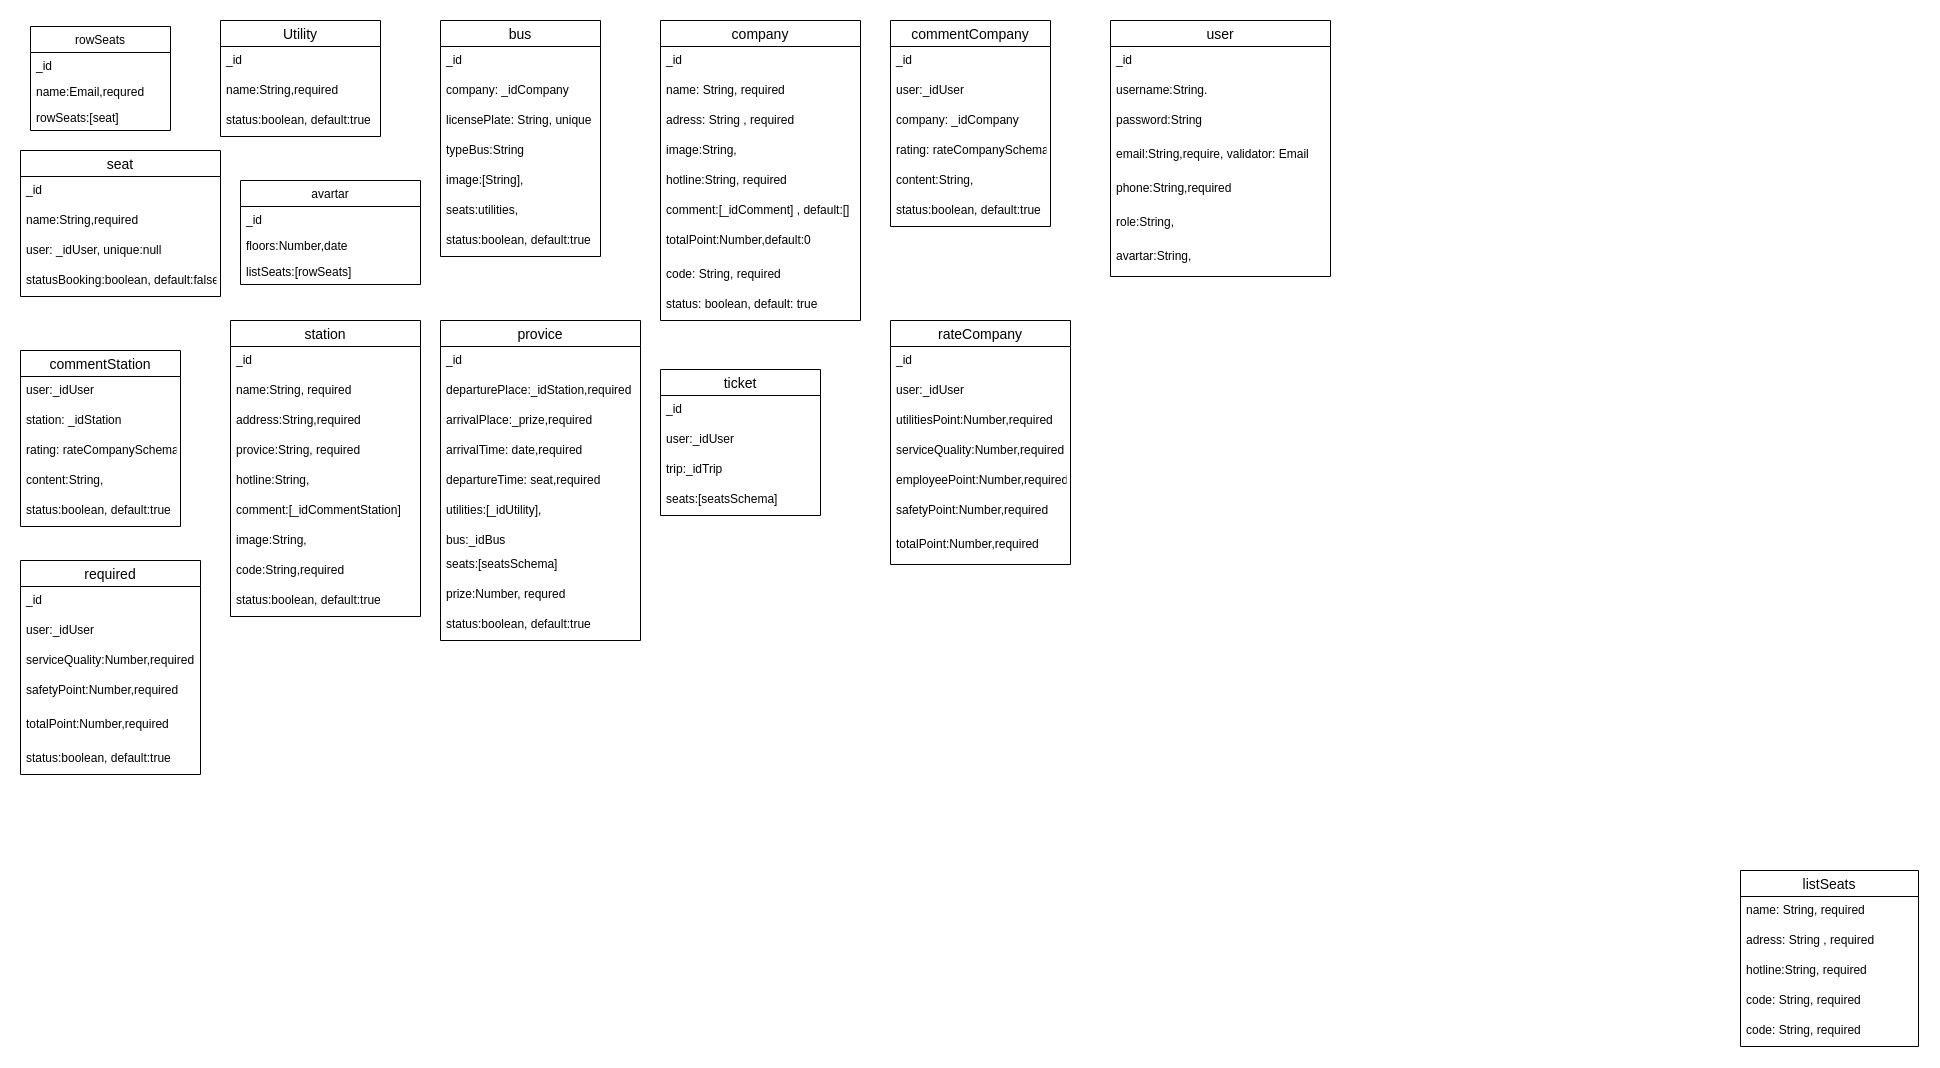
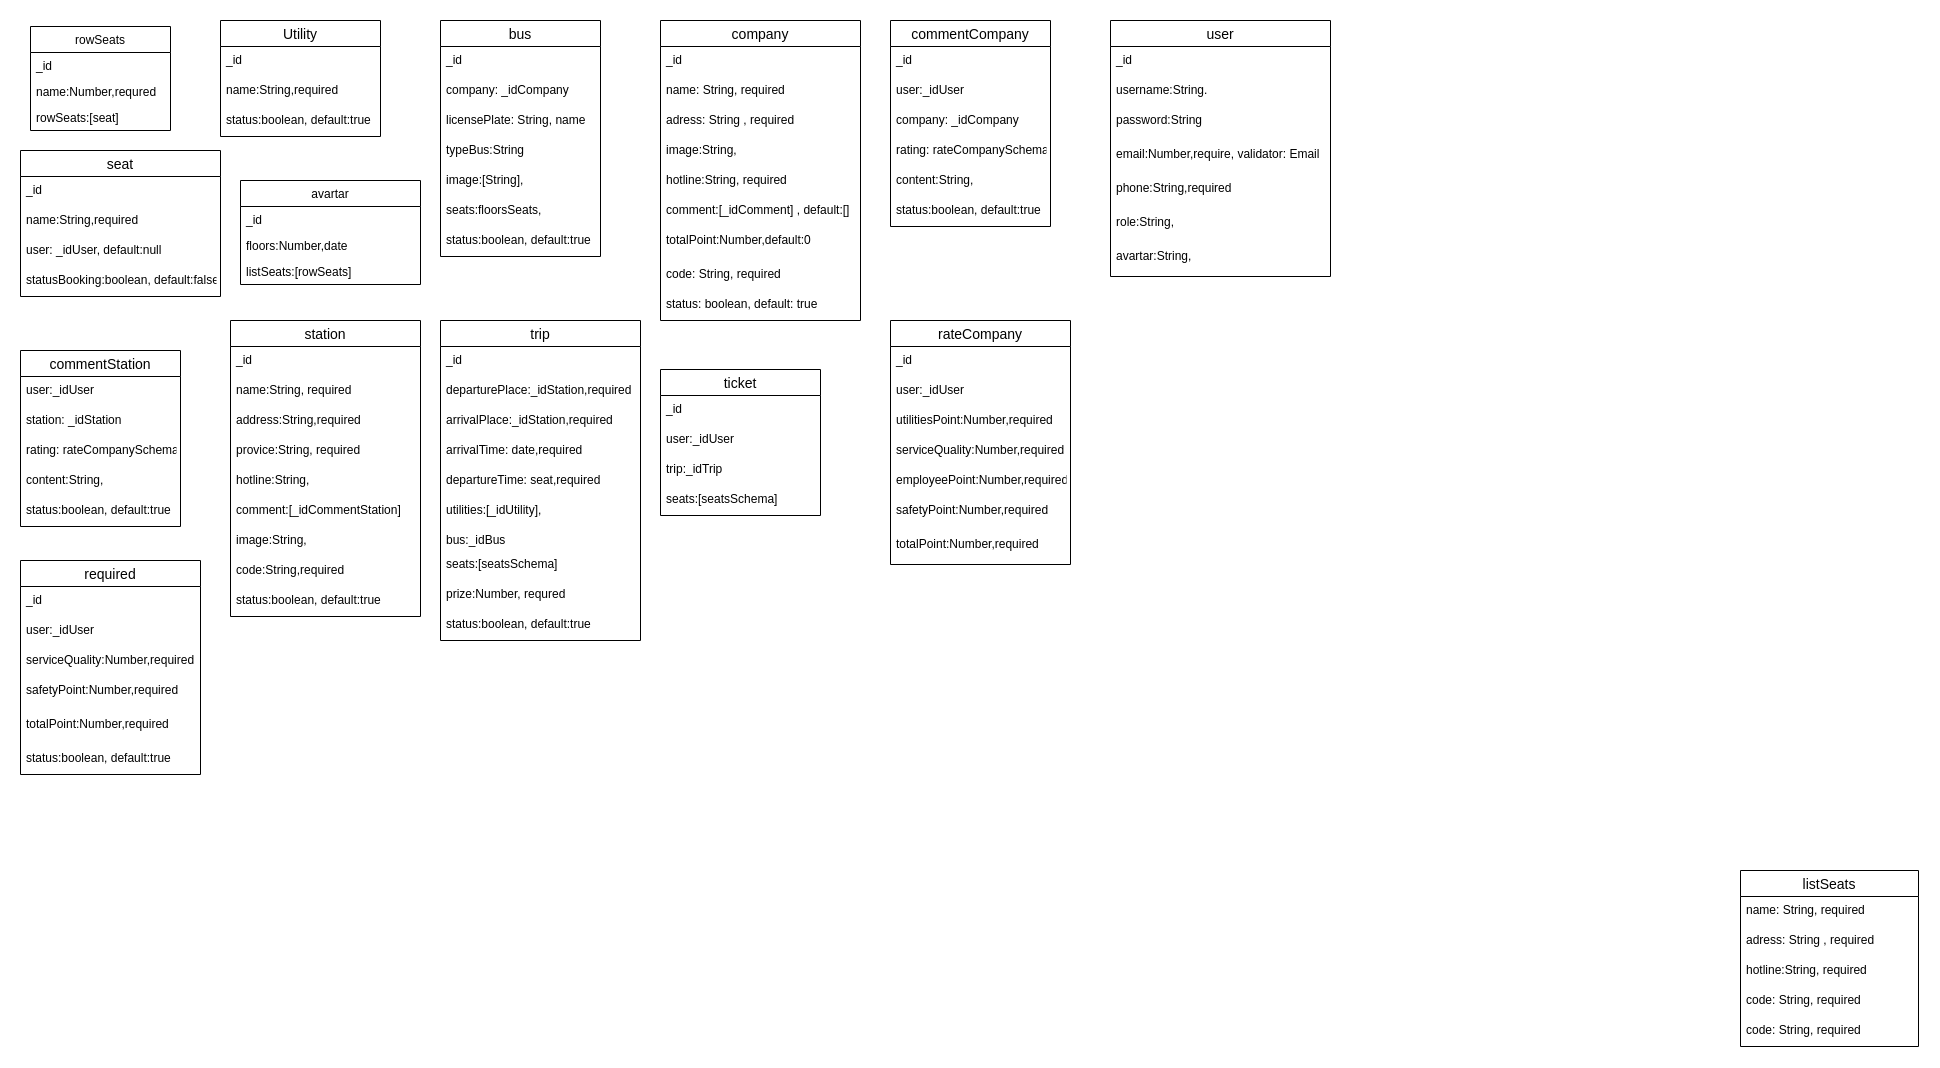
node "name:Email,requred": label "name:Email,requred" -> "name:Number,requred"
node "licensePlate: String, unique": label "licensePlate: String, unique" -> "licensePlate: String, name"
node "email:String,require, validator: Email": label "email:String,require, validator: Email" -> "email:Number,require, validator: Email"
node "seats:utilities,": label "seats:utilities," -> "seats:floorsSeats,"
node "user: _idUser, unique:null": label "user: _idUser, unique:null" -> "user: _idUser, default:null"
node "provice": label "provice" -> "trip"
node "arrivalPlace:_prize,required": label "arrivalPlace:_prize,required" -> "arrivalPlace:_idStation,required"
